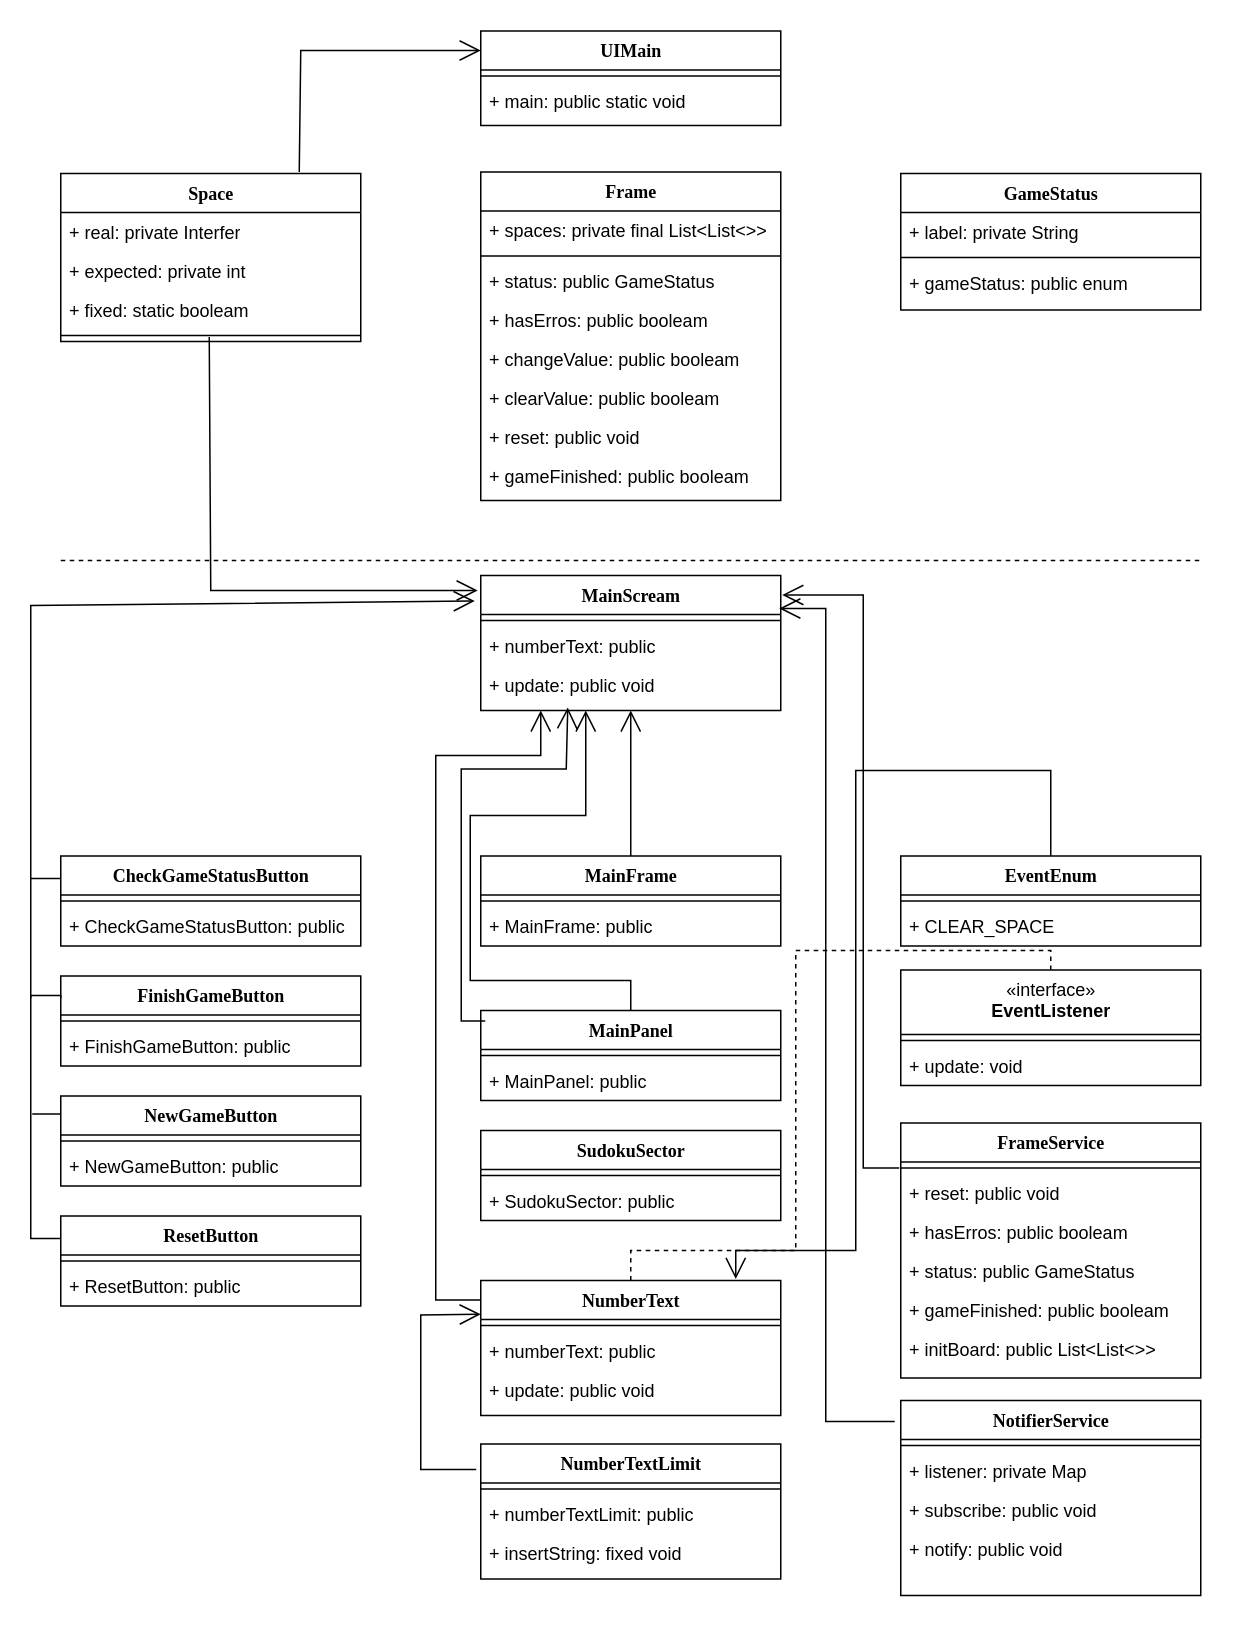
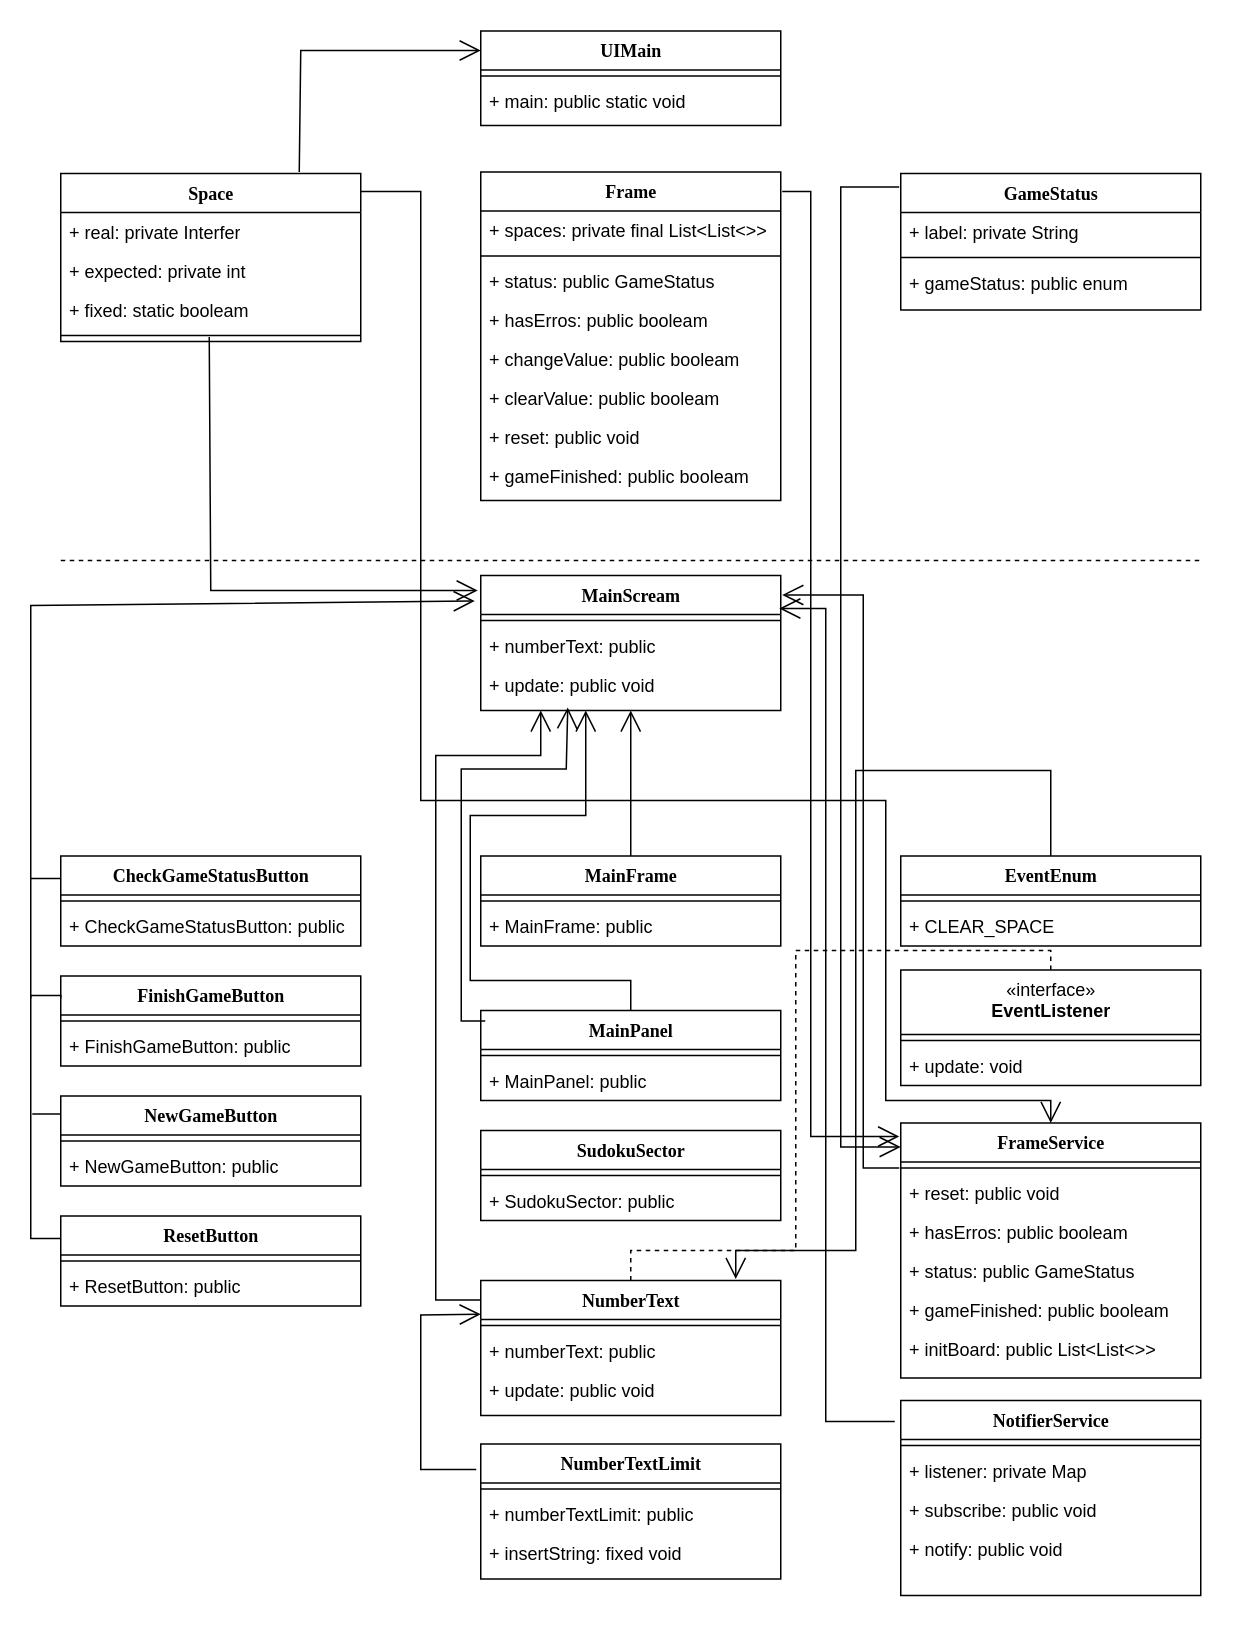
edge "GameStatus" -> "FrameService": added
edge "Frame" -> "FrameService": added
edge "Space" -> "FrameService": added
